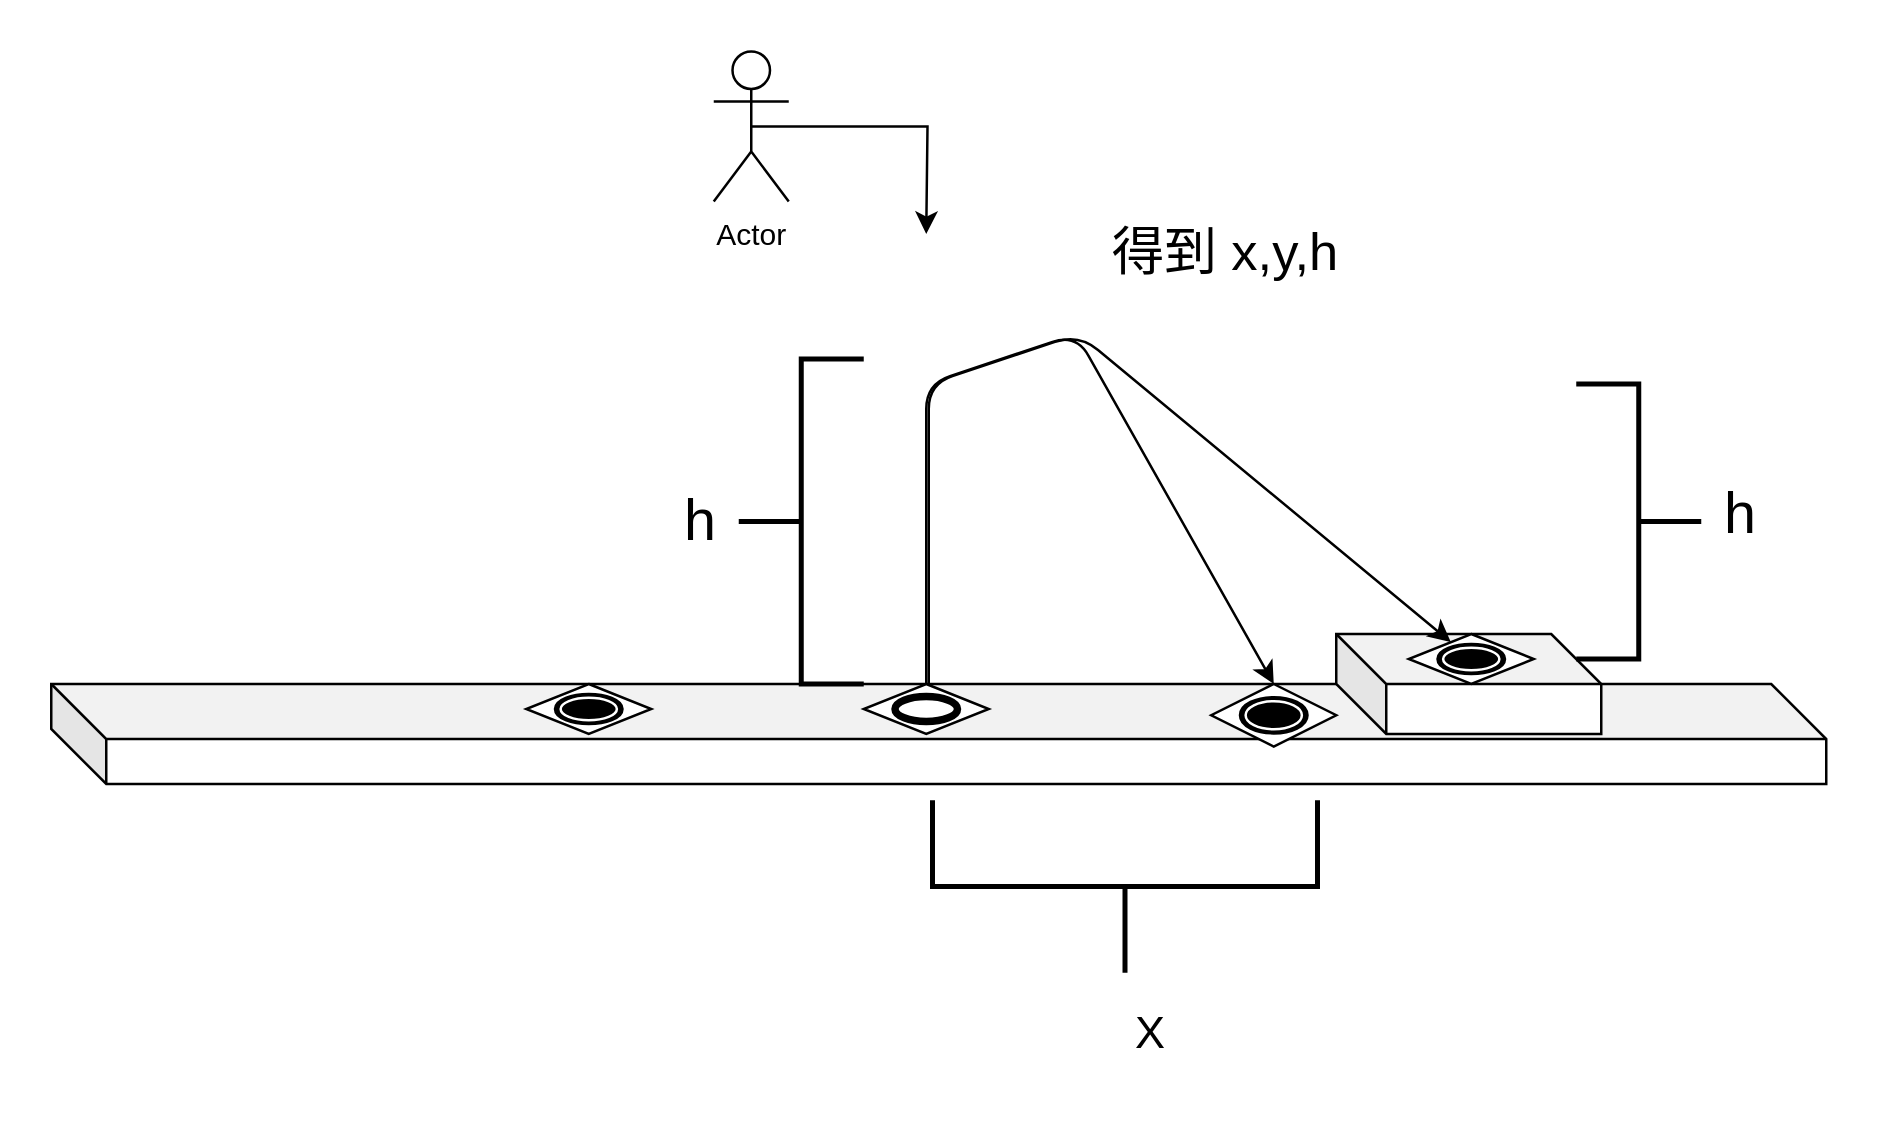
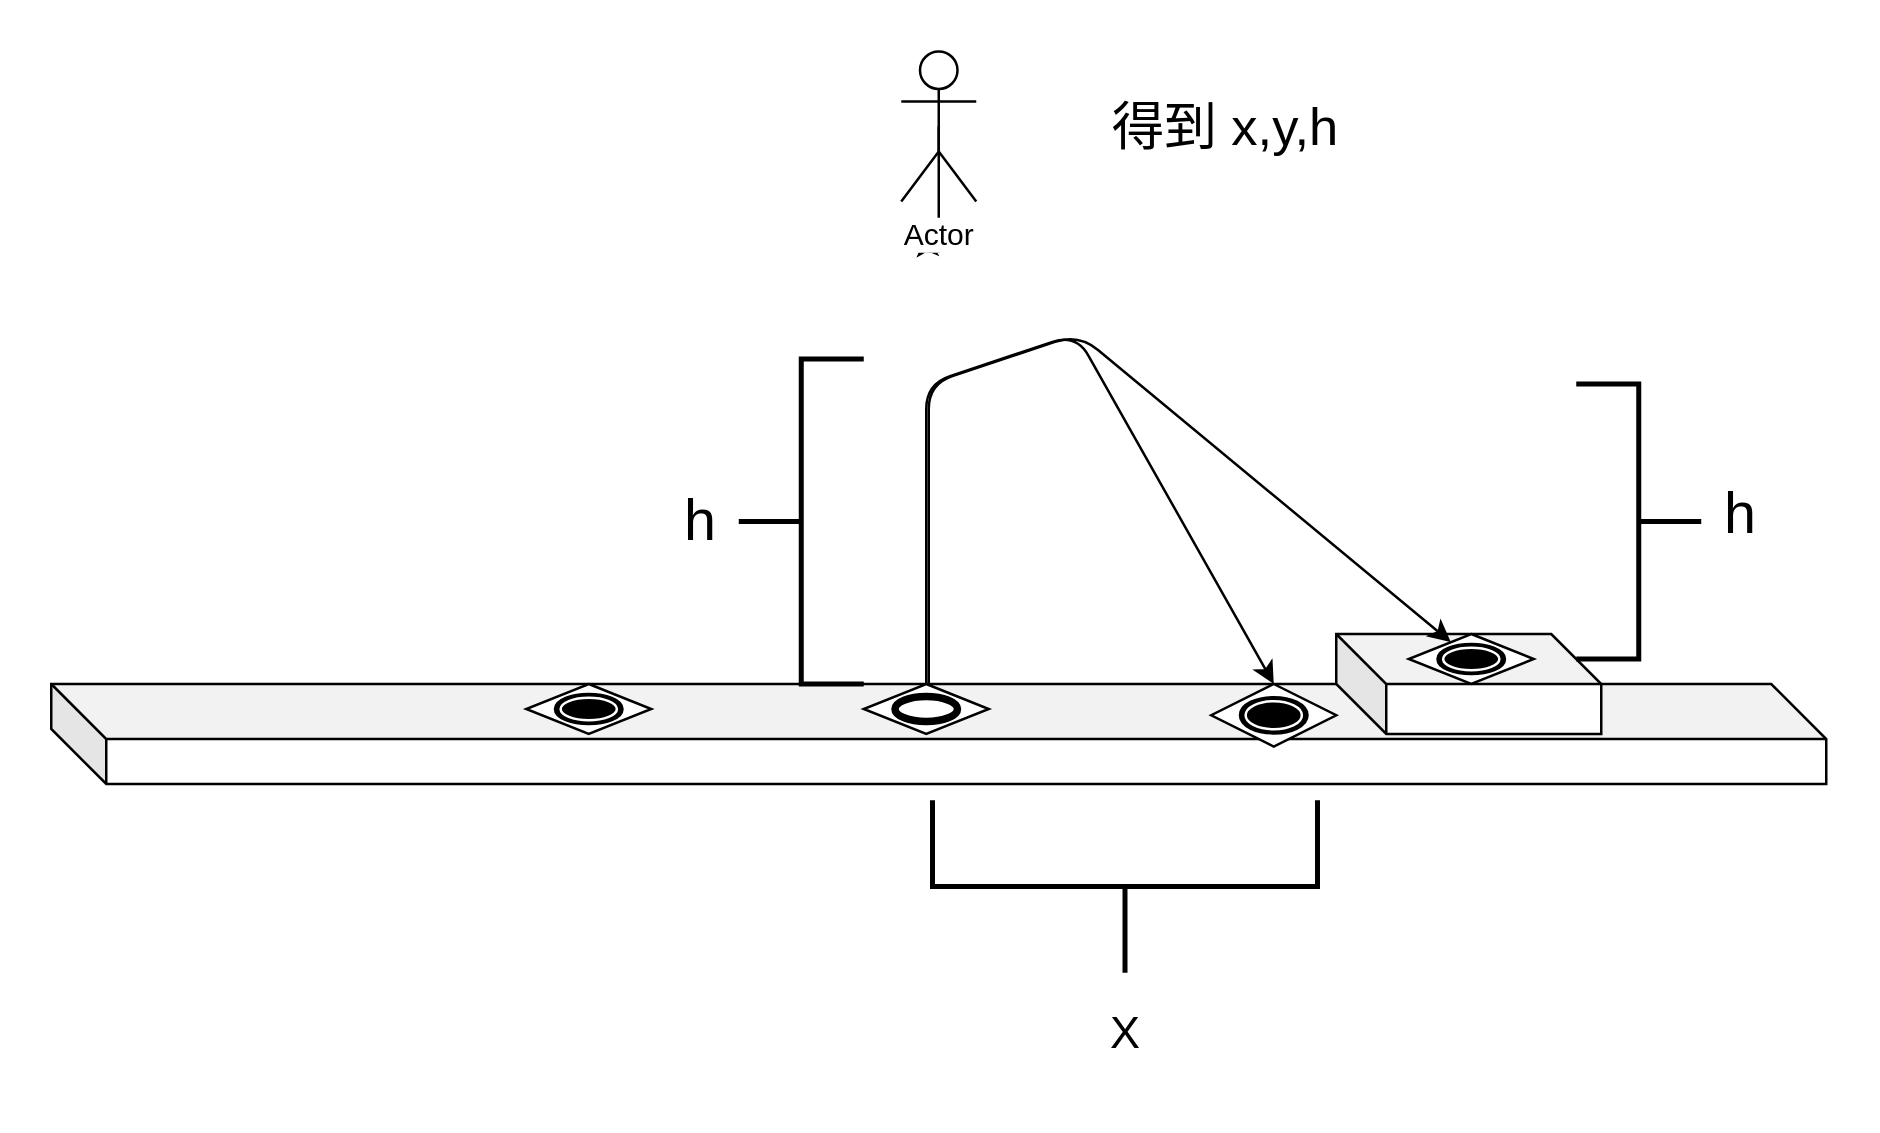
node "Actor": moved (751, 126) -> (939, 126)
node "得到 x,y,h": moved (1226, 251) -> (1226, 126)
node "X": moved (1150, 1034) -> (1125, 1034)
